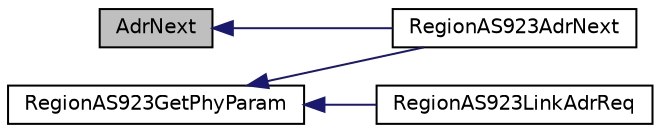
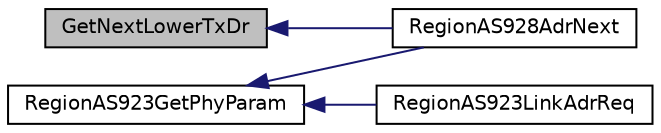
node "AdrNext": label "AdrNext" -> "GetNextLowerTxDr"
node "RegionAS923AdrNext": label "RegionAS923AdrNext" -> "RegionAS928AdrNext"
